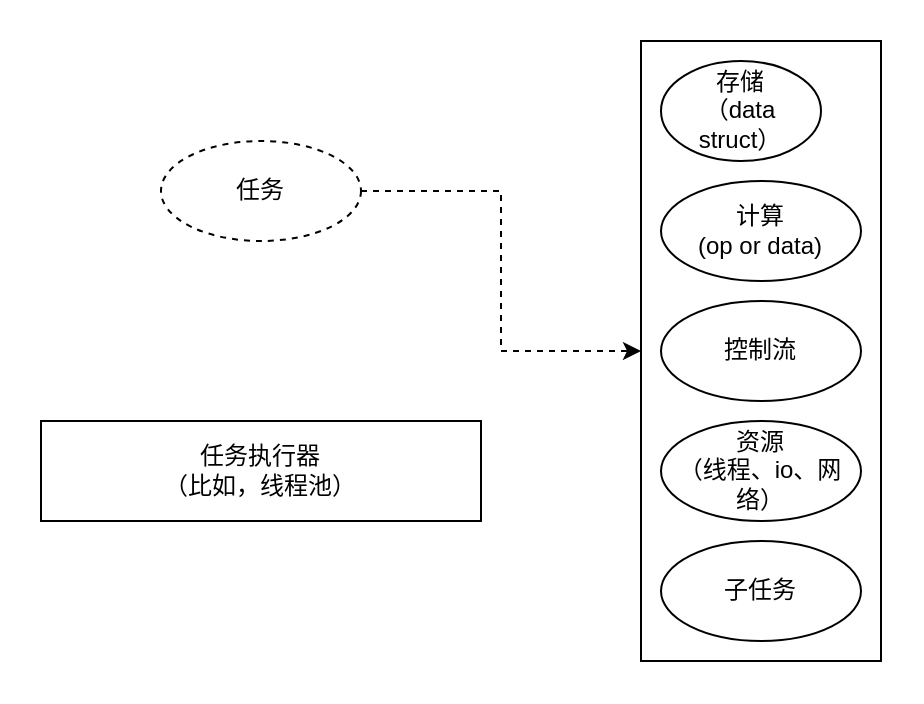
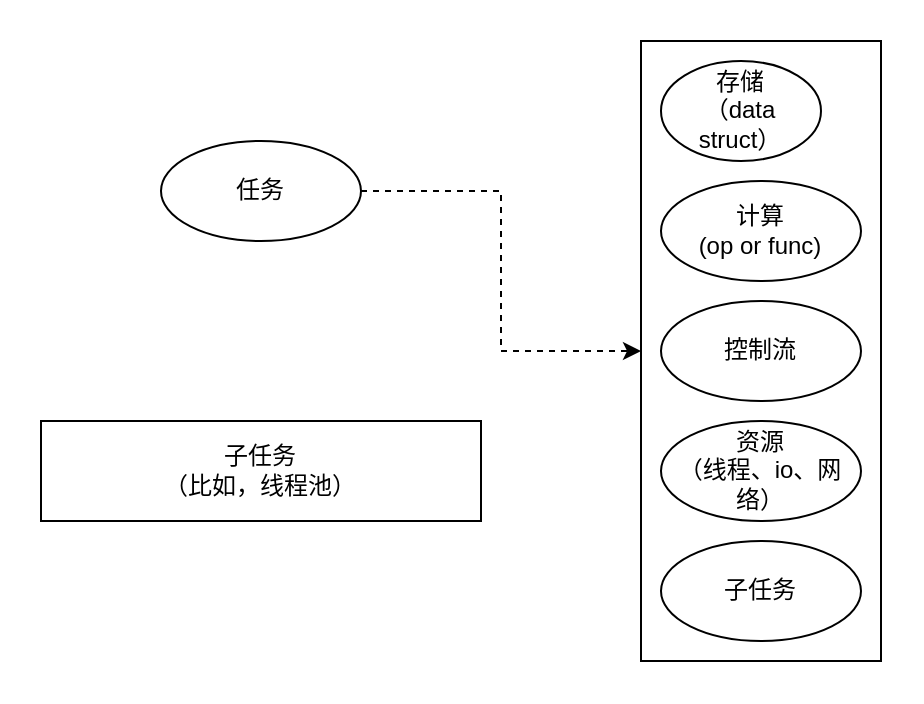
node "任务": style dashed -> solid
node "计算 (op or data)": label "计算 (op or data)" -> "计算 (op or func)"
node "任务执行器 （比如，线程池）": label "任务执行器 （比如，线程池）" -> "子任务 （比如，线程池）"
